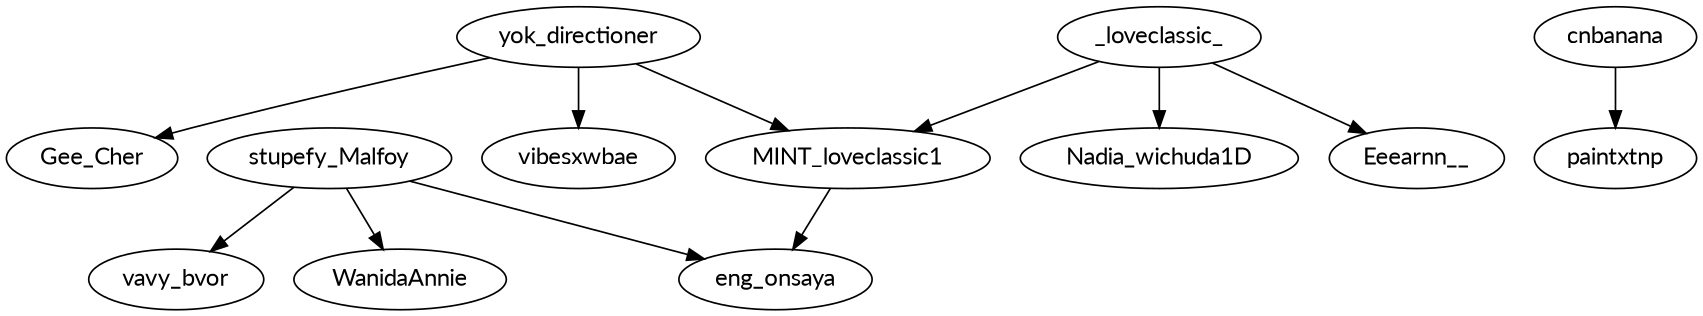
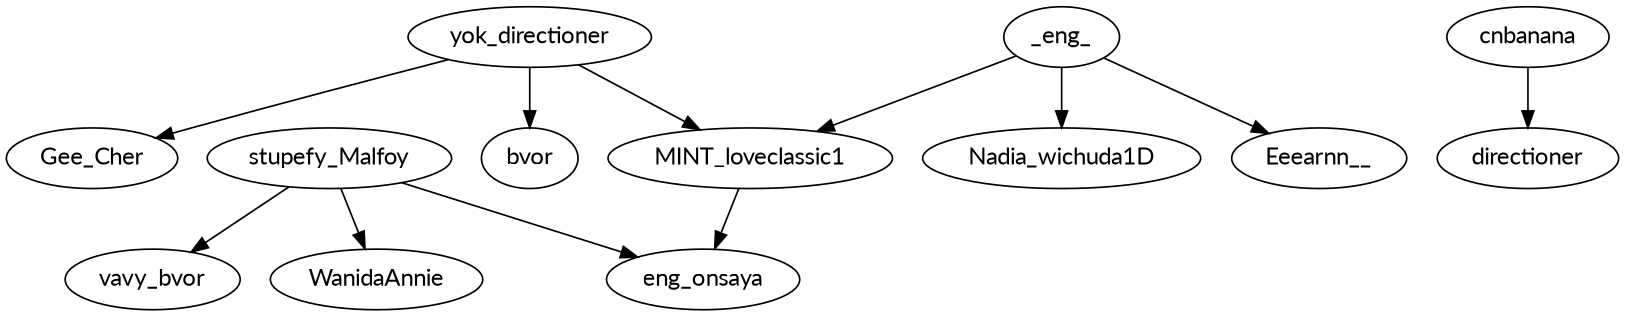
node "_loveclassic_": label "_loveclassic_" -> "_eng_"
node "vibesxwbae": label "vibesxwbae" -> "bvor"
node "paintxtnp": label "paintxtnp" -> "directioner"
